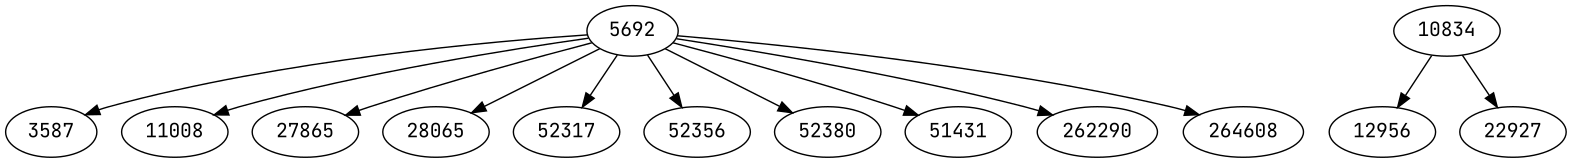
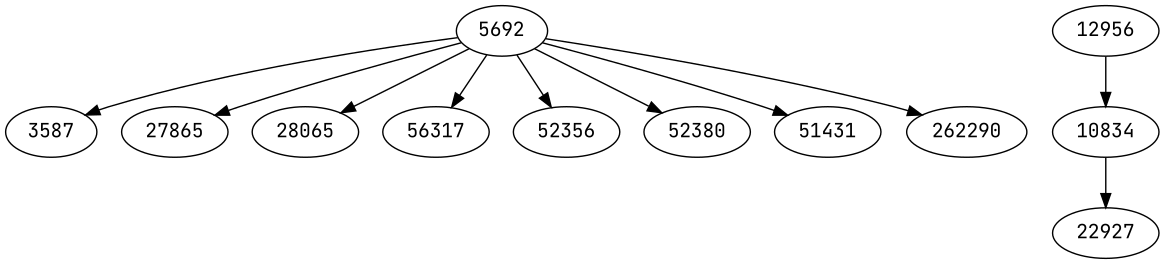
edge "10834" -> "12956": reversed
node "11008": removed
node "52317": label "52317" -> "56317"
node "264608": removed
